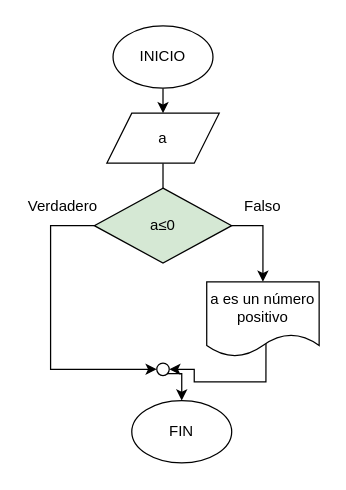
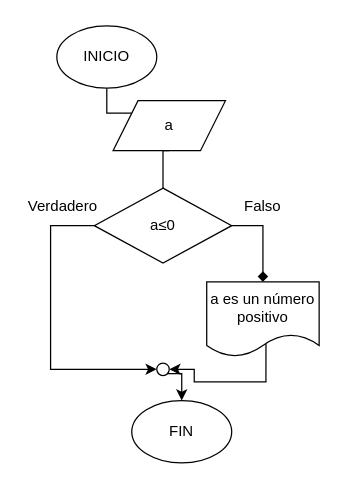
node "INICIO": moved (163, 57) -> (107, 57)
node "a": moved (163, 138) -> (169, 126)
node "a≤0": fillcolor #d5e8d4 -> #ffffff
edge "a≤0" -> "a es un número positivo": arrowhead classic -> diamond
